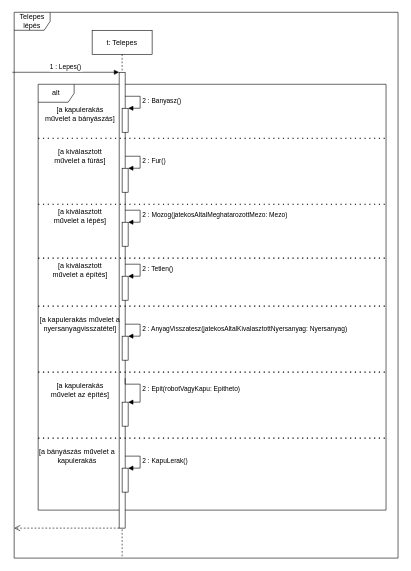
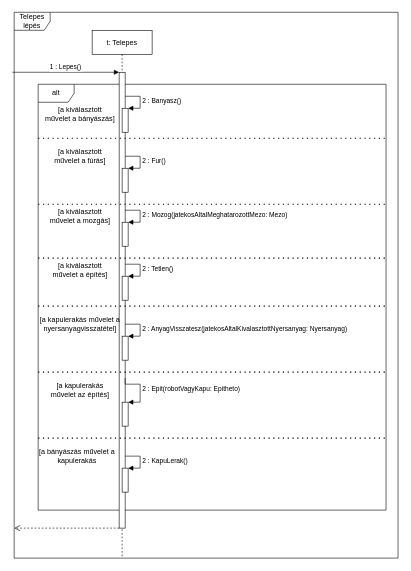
node "[a kapulerakás művelet a bányászás]": label "[a kapulerakás művelet a bányászás]" -> "[a kiválasztott művelet a bányászás]"
node "[a kiválasztott művelet a lépés]": label "[a kiválasztott művelet a lépés]" -> "[a kiválasztott művelet a mozgás]"
